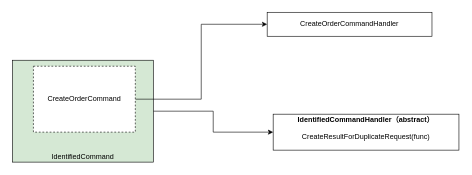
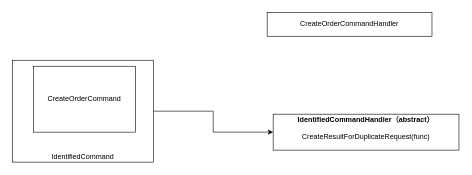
edge "CreateOrderCommand" -> "CreateOrderCommandHandler": removed
node "CreateOrderCommand": style dashed -> solid
node "IdentifiedCommand": fillcolor #d5e8d4 -> #ffffff
